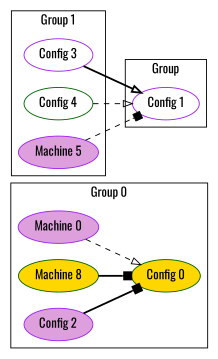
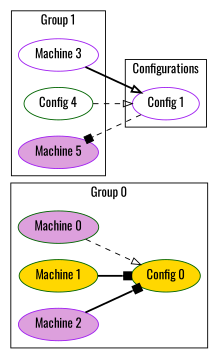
node "Config 3": label "Config 3" -> "Machine 3"
cluster "Group": label "Group" -> "Configurations"
edge "Machine 5" -> "Config 1": reversed
node "Machine 0": color purple -> darkgreen
node "Machine 8": label "Machine 8" -> "Machine 1"
node "Config 2": label "Config 2" -> "Machine 2"
